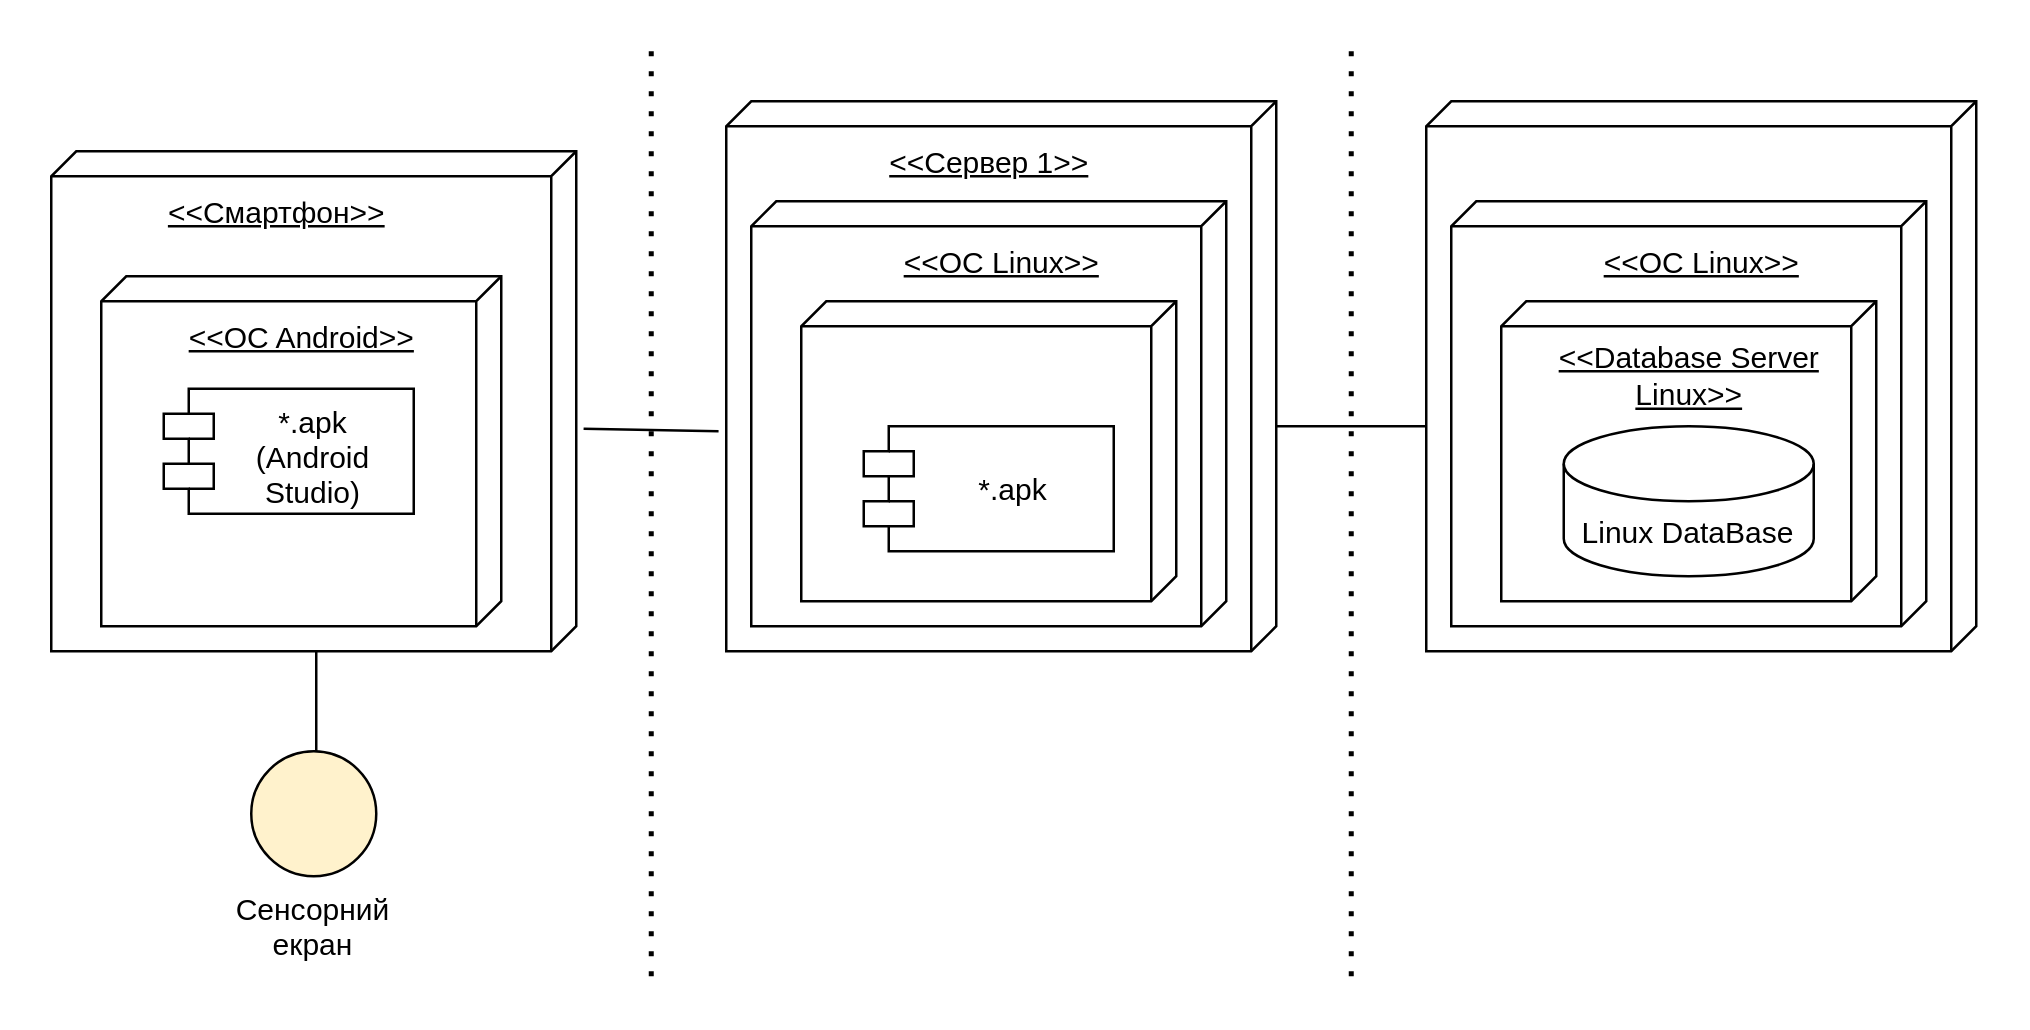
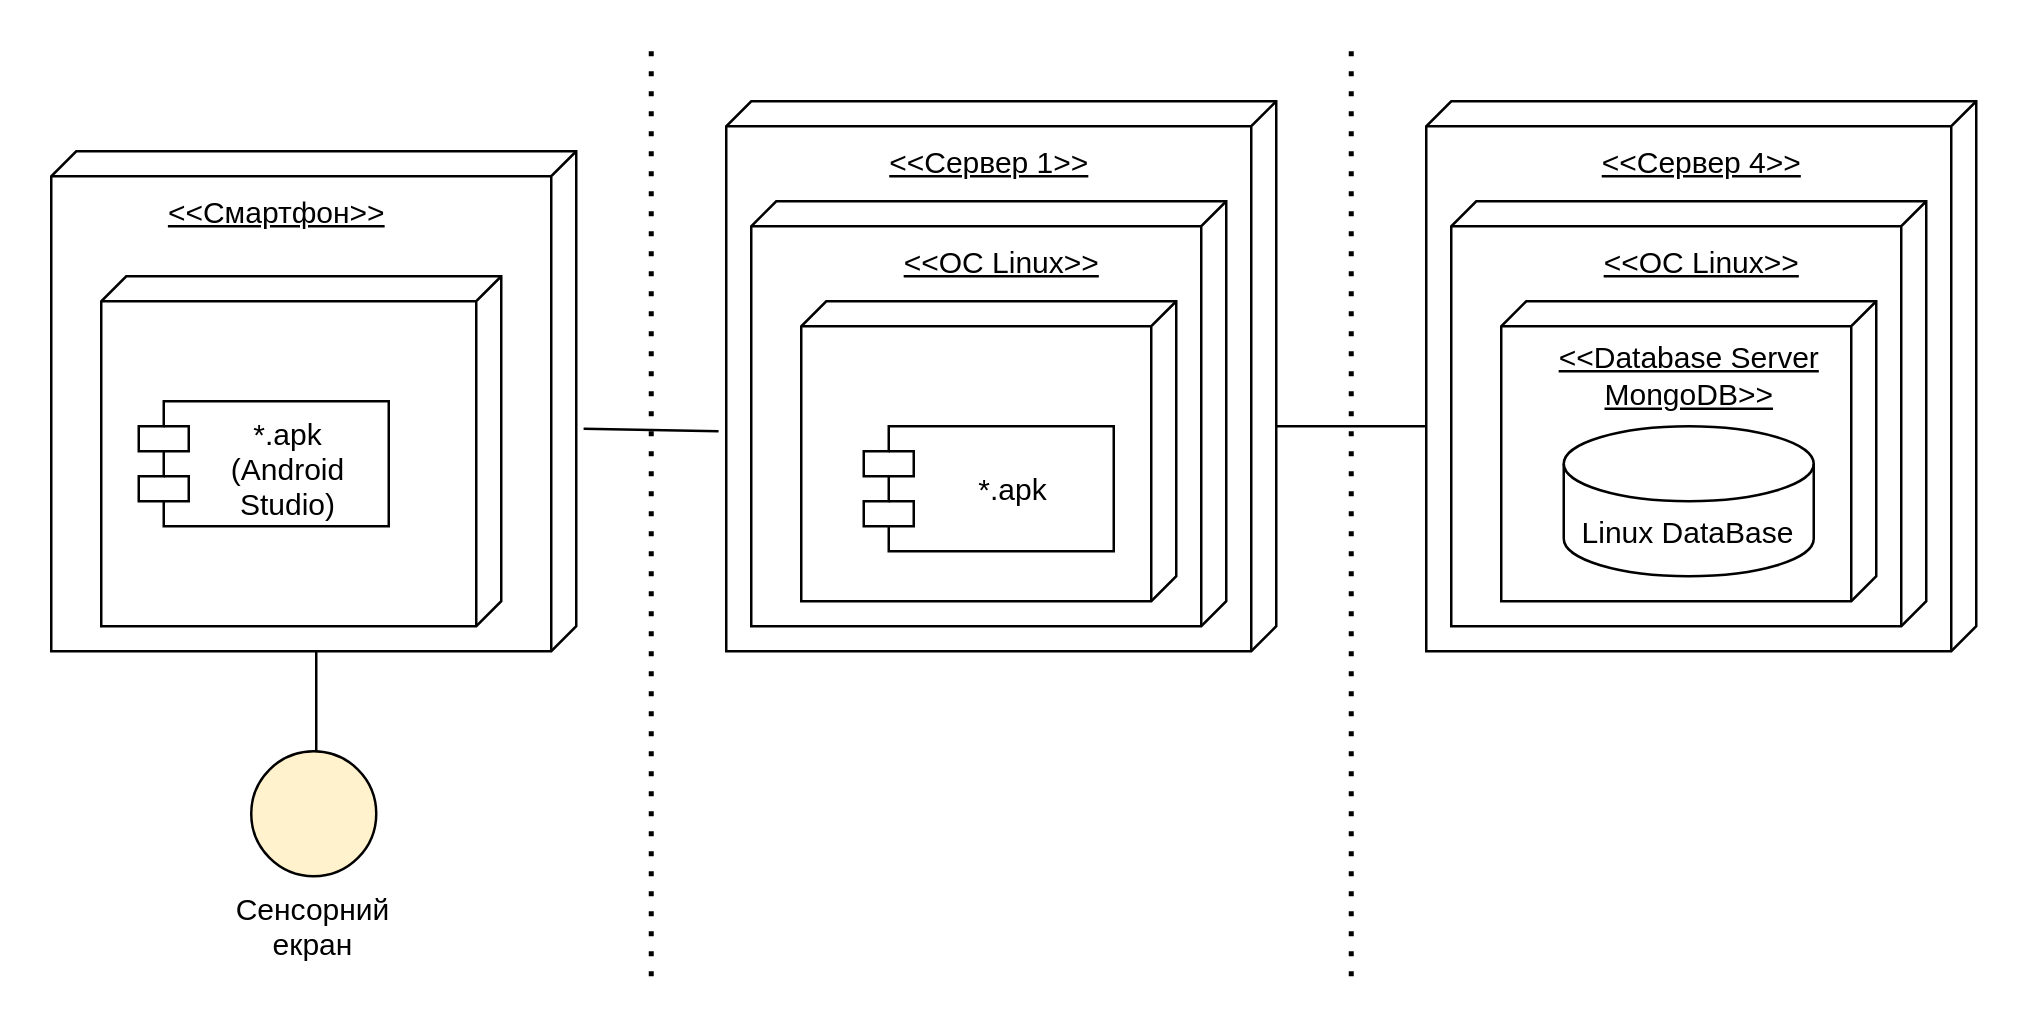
node "<<Сервер 4>>": added
node "<<OC Android>>": removed
node "<<Database Server Linux>>": label "<<Database Server Linux>>" -> "<<Database Server MongoDB>>"
node "*.apk (Android Studio)": moved (289, 451) -> (264, 464)
